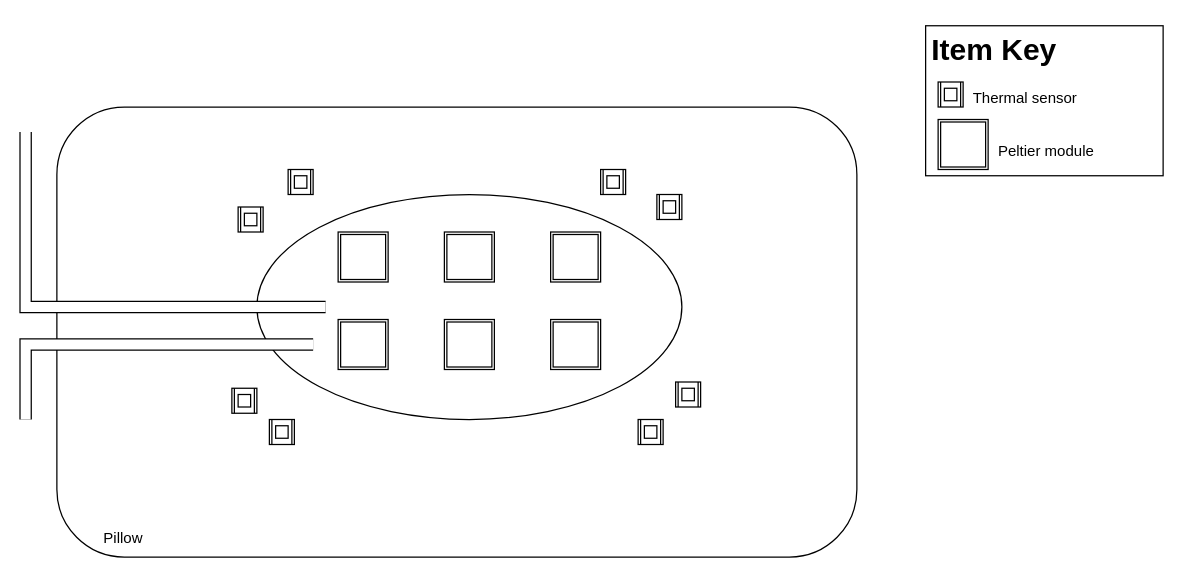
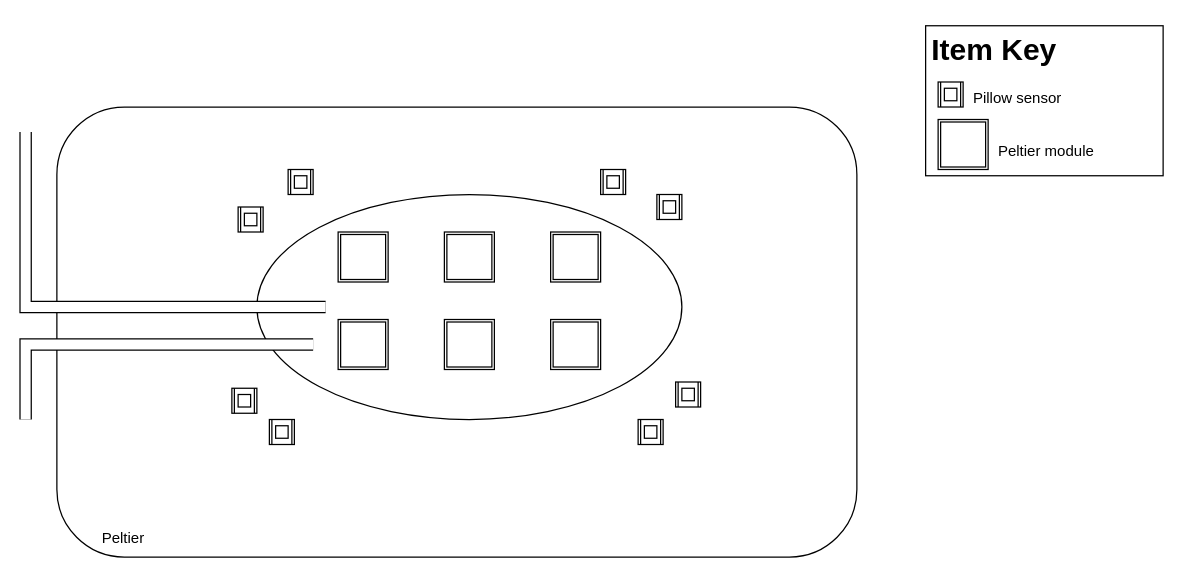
node "Item Key Thermal sensor Peltier module": label "Item Key Thermal sensor Peltier module" -> "Item Key Pillow sensor Peltier module"
node "Pillow": label "Pillow" -> "Peltier"
